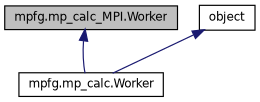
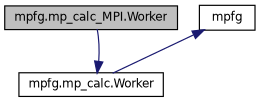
node "object": label "object" -> "mpfg"
edge "mpfg.mp_calc.Worker" -> "mpfg.mp_calc_MPI.Worker": reversed
